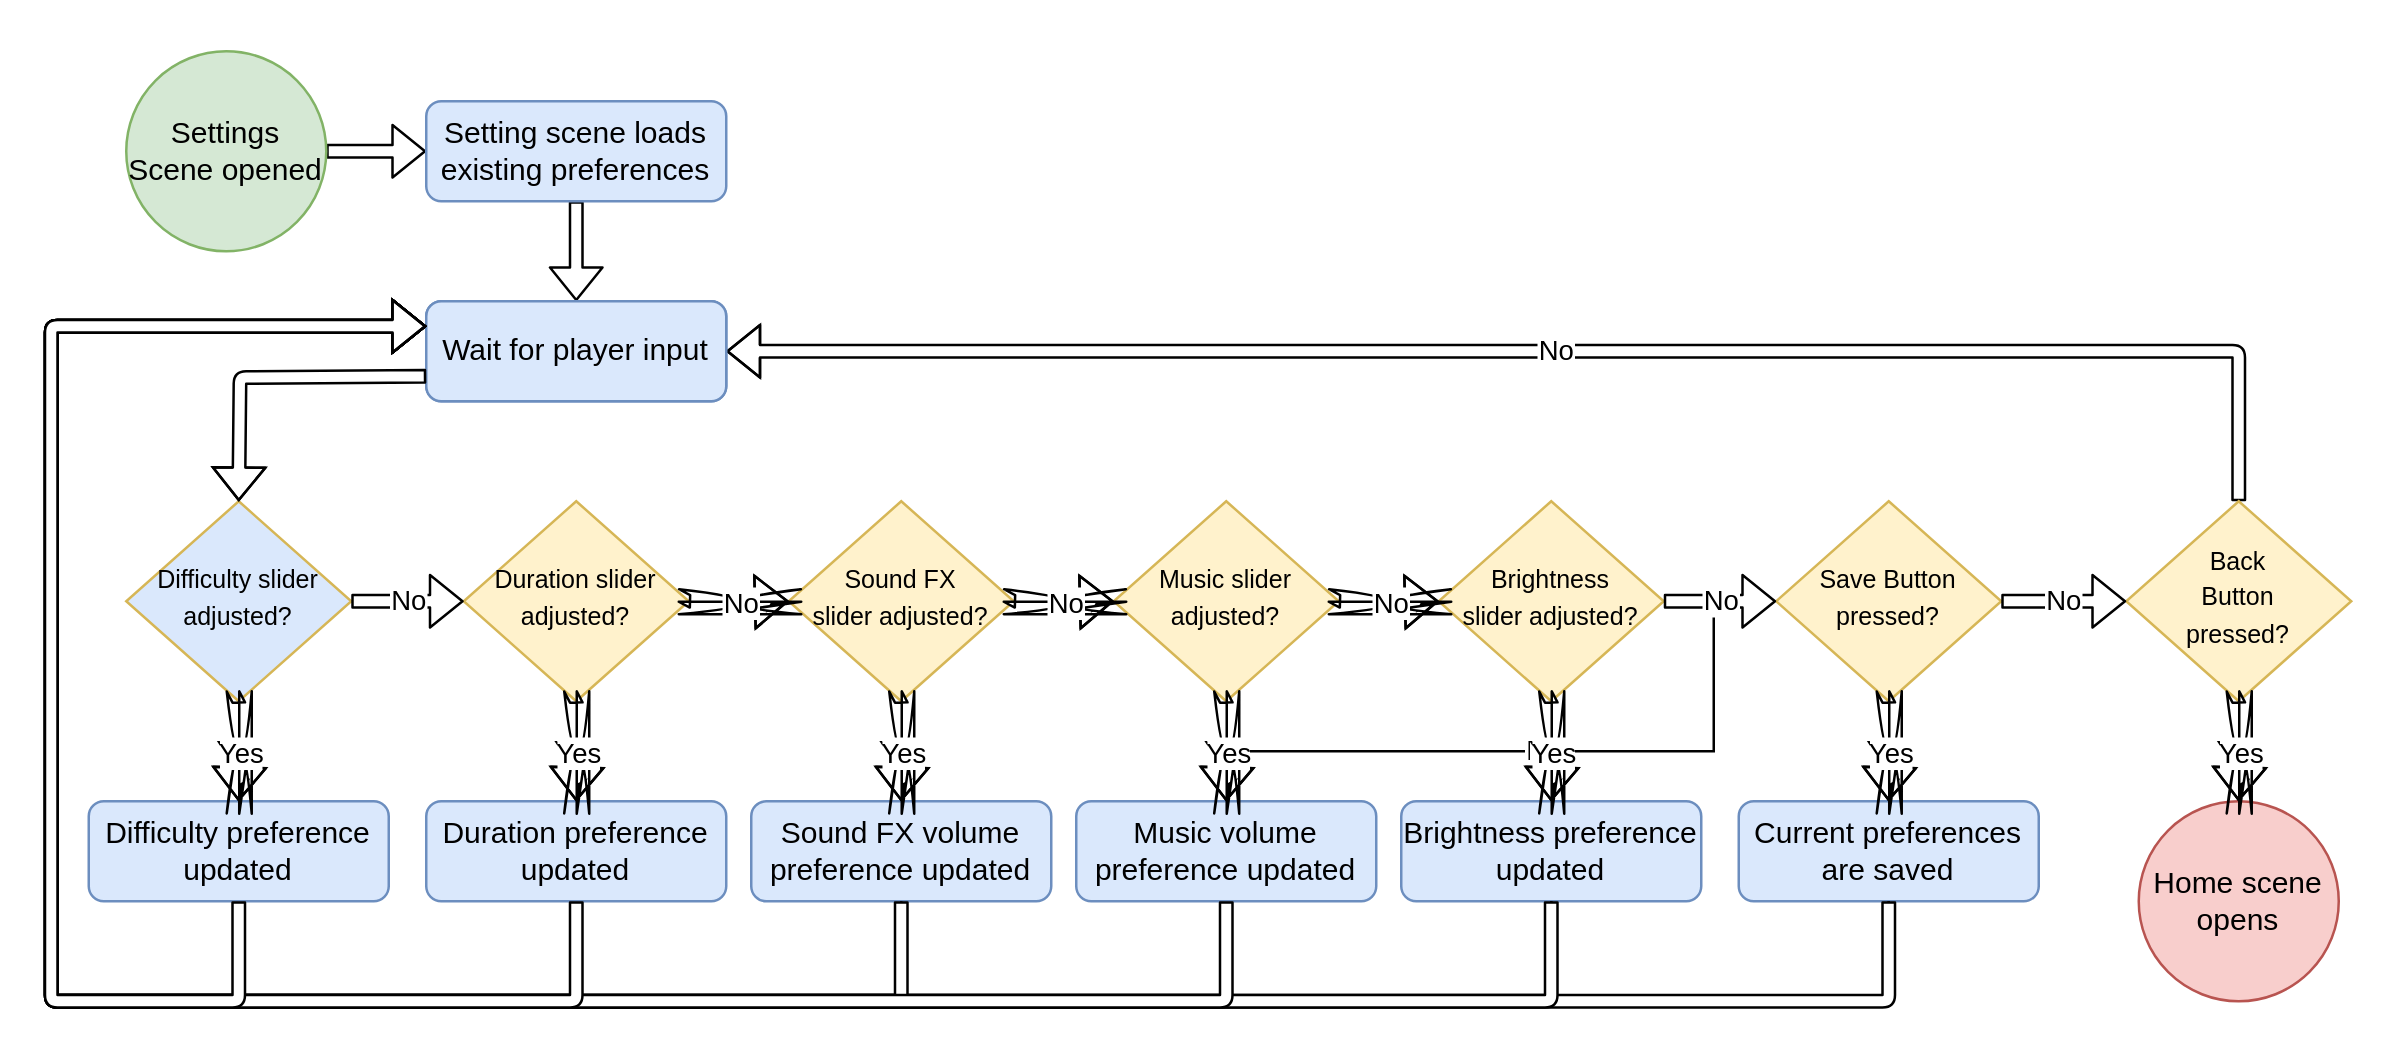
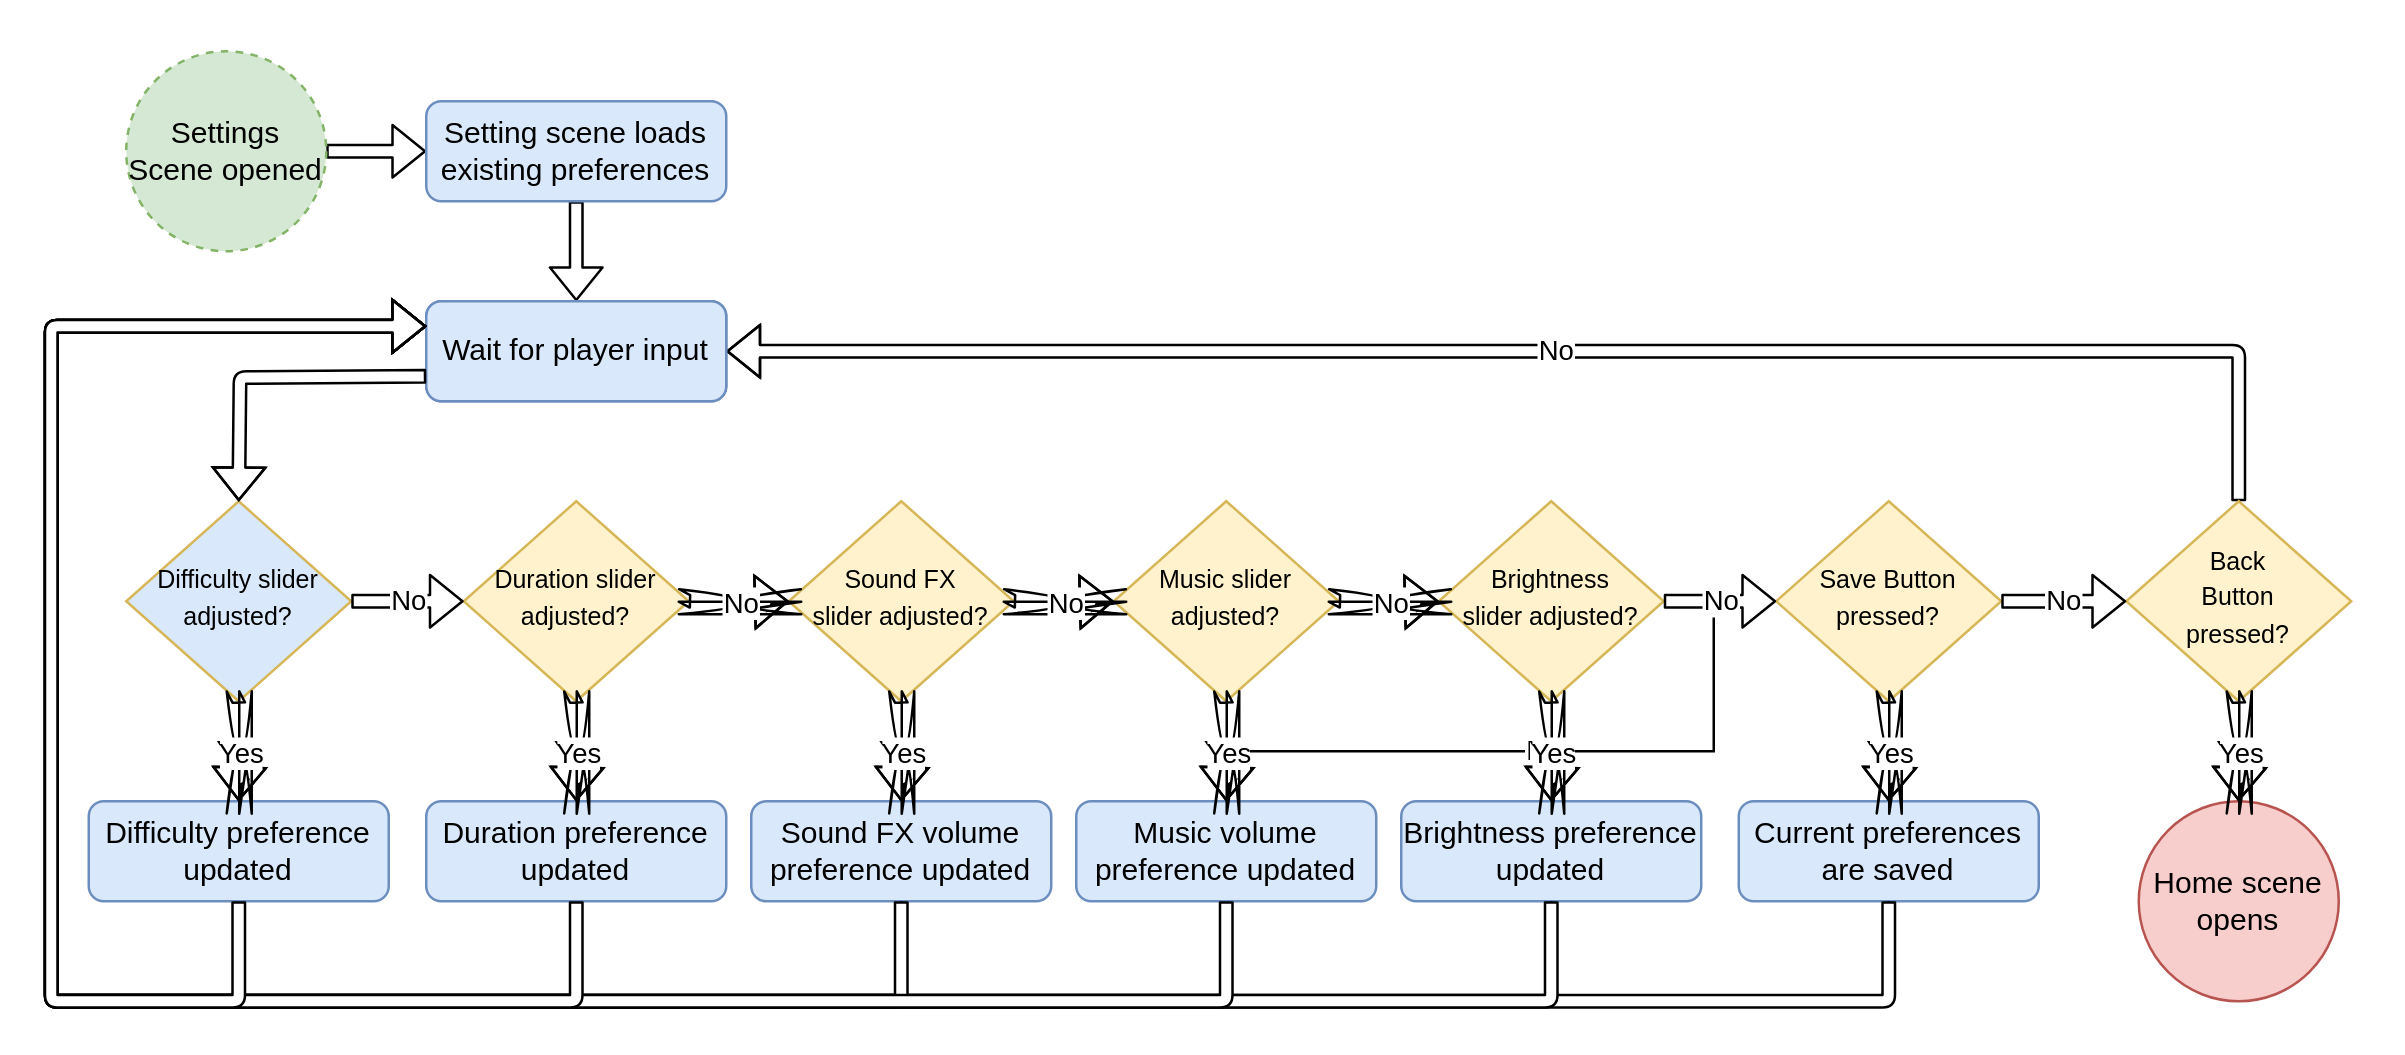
node "Settings Scene opened": style solid -> dashed
